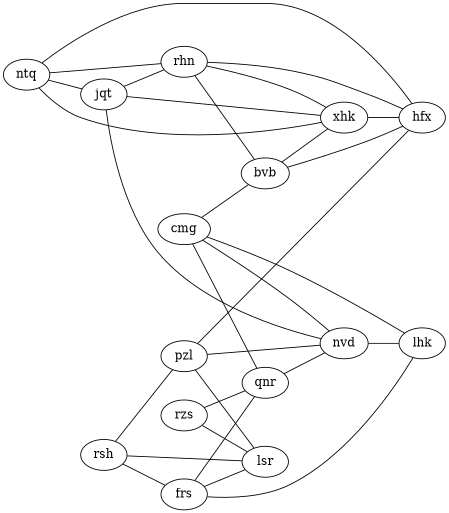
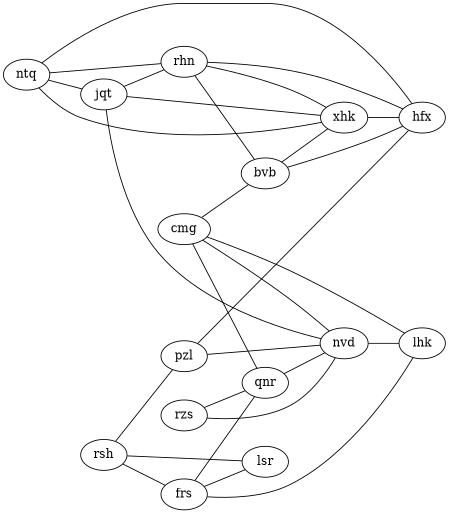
edge "pzl" -- "lsr": removed
edge "rzs" -- "lsr": now "rzs" -- "nvd"
